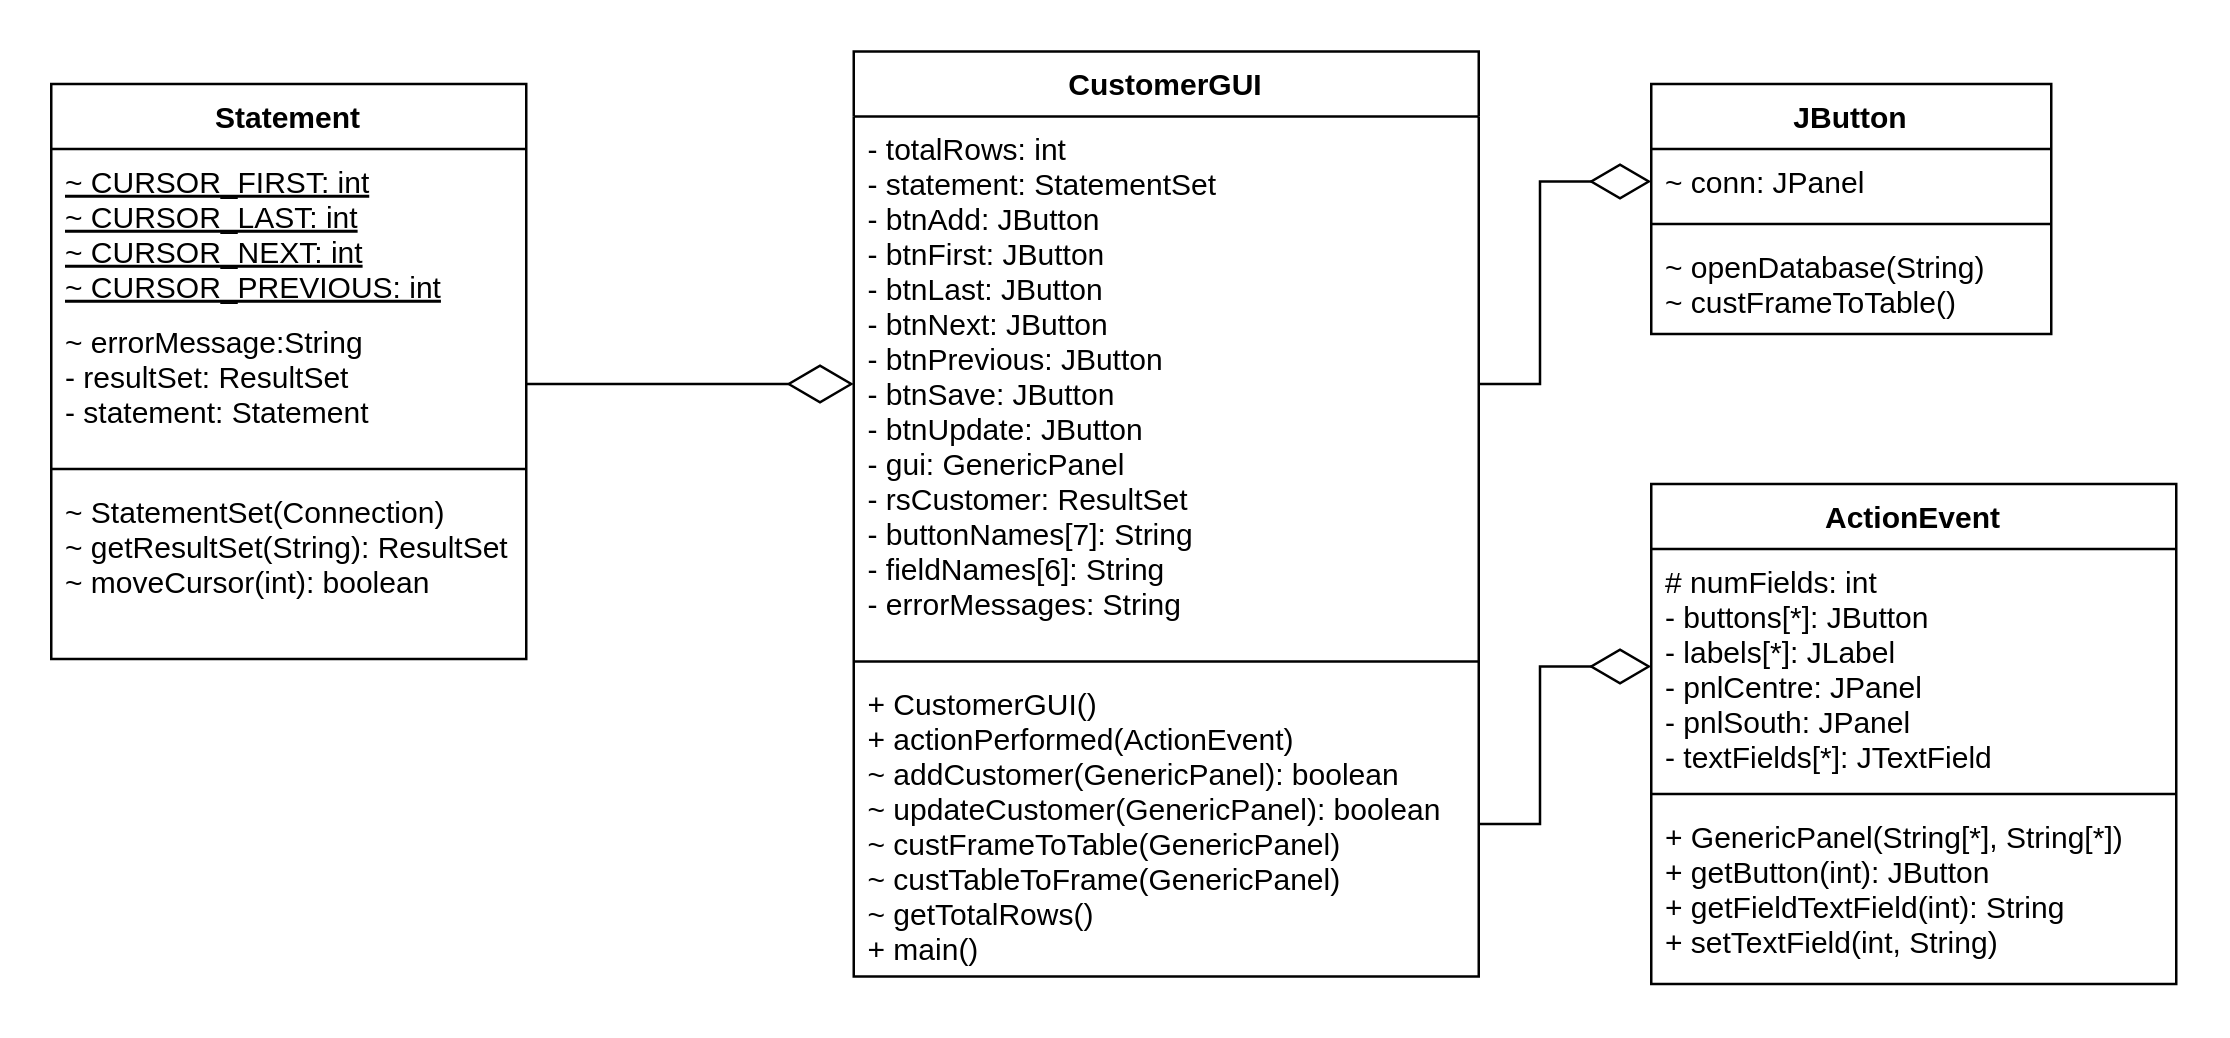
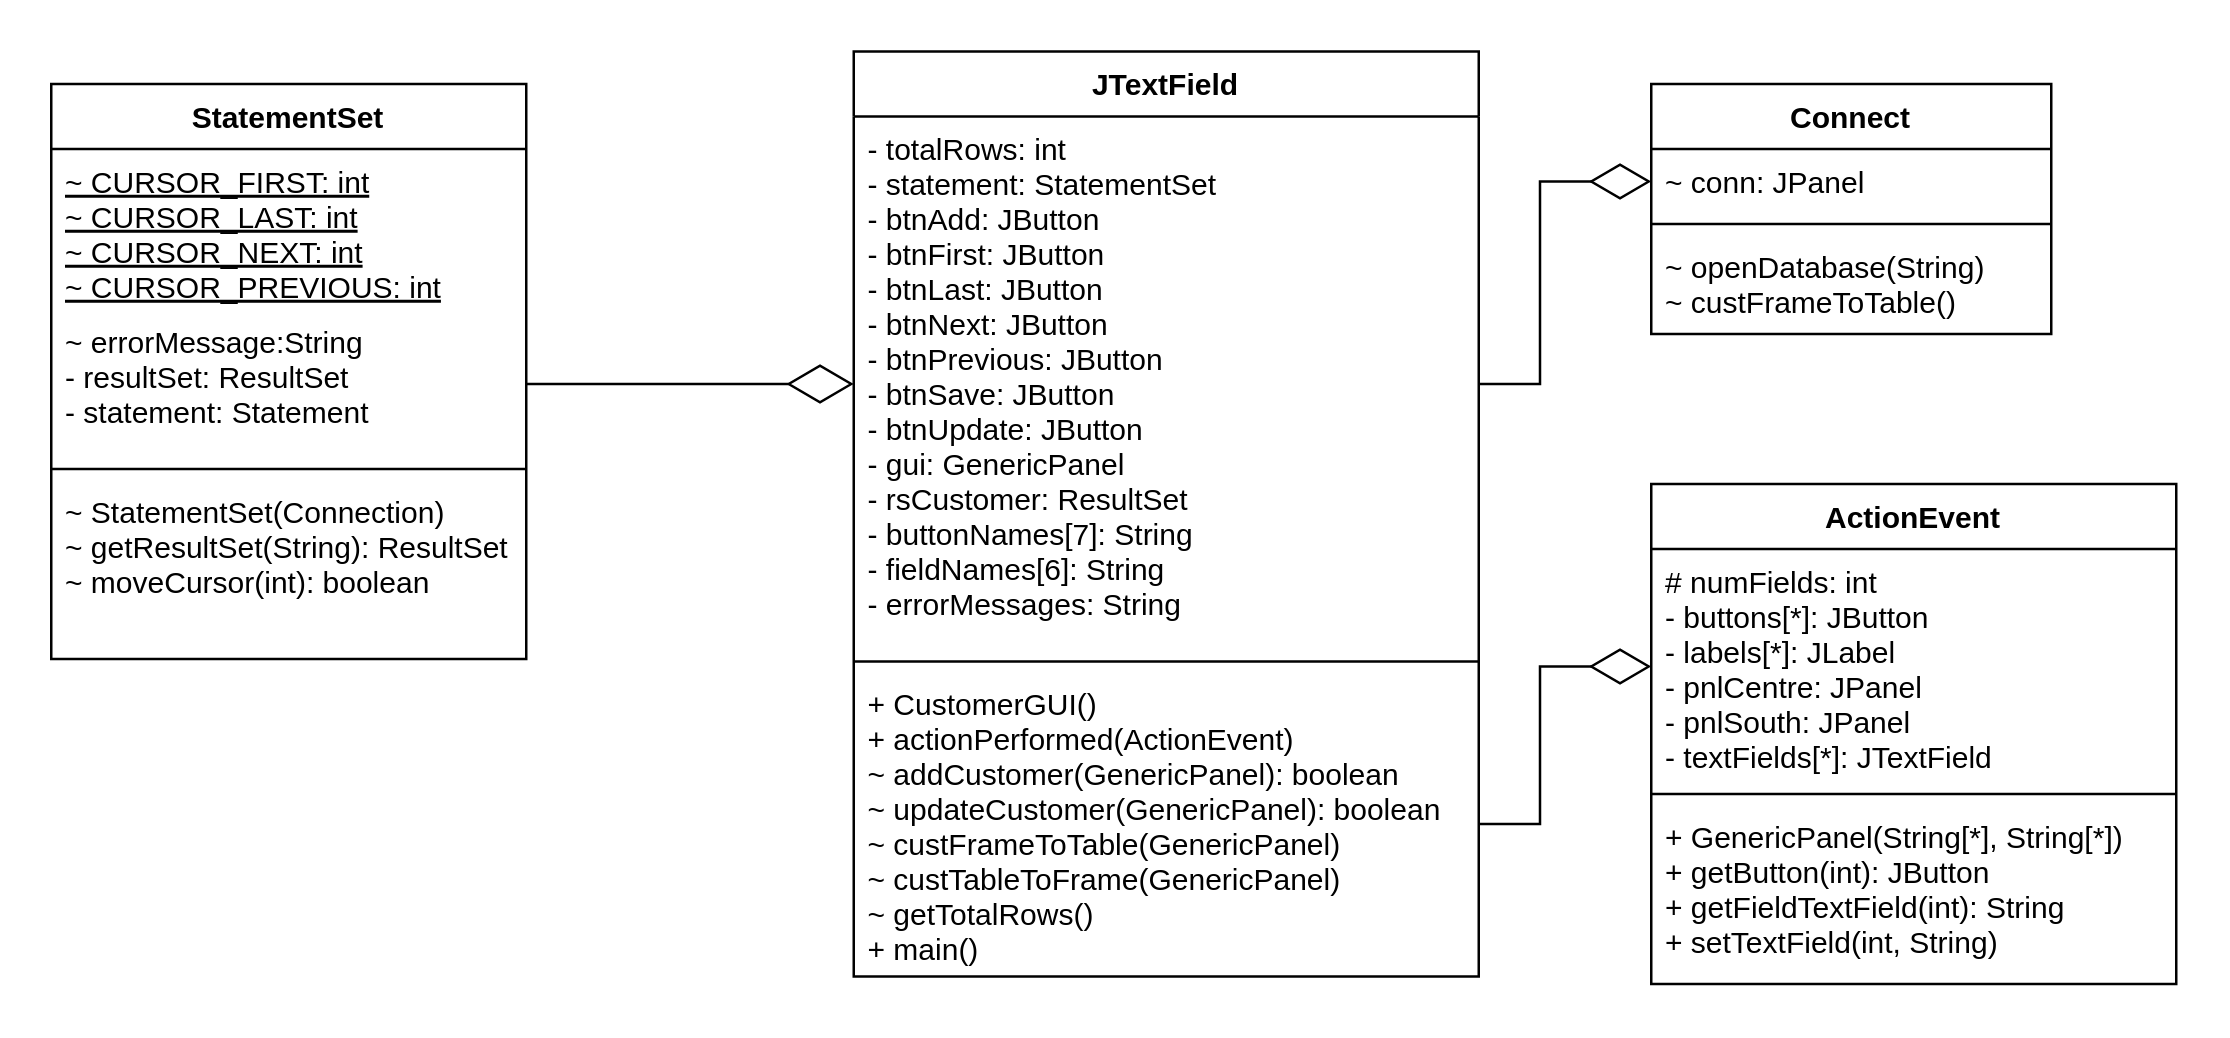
node "CustomerGUI": label "CustomerGUI" -> "JTextField"
node "Statement": label "Statement" -> "StatementSet"
node "JButton": label "JButton" -> "Connect"
